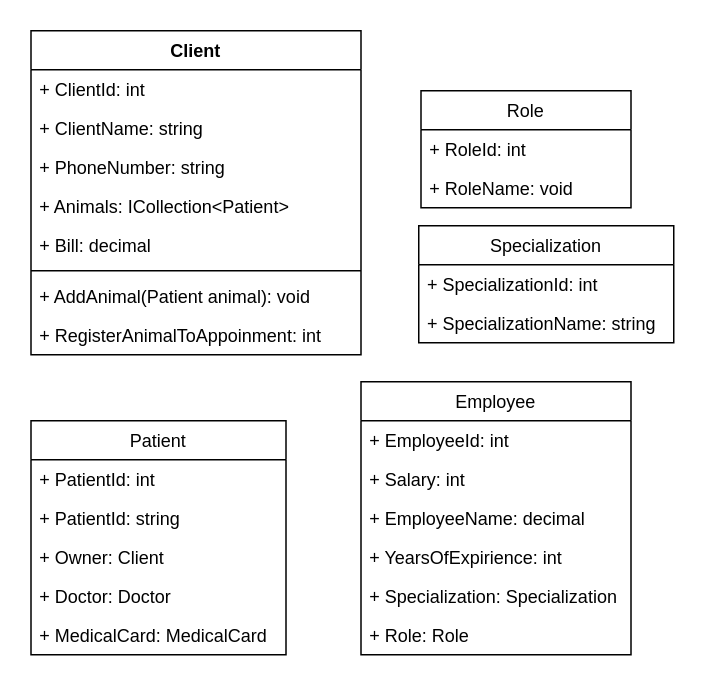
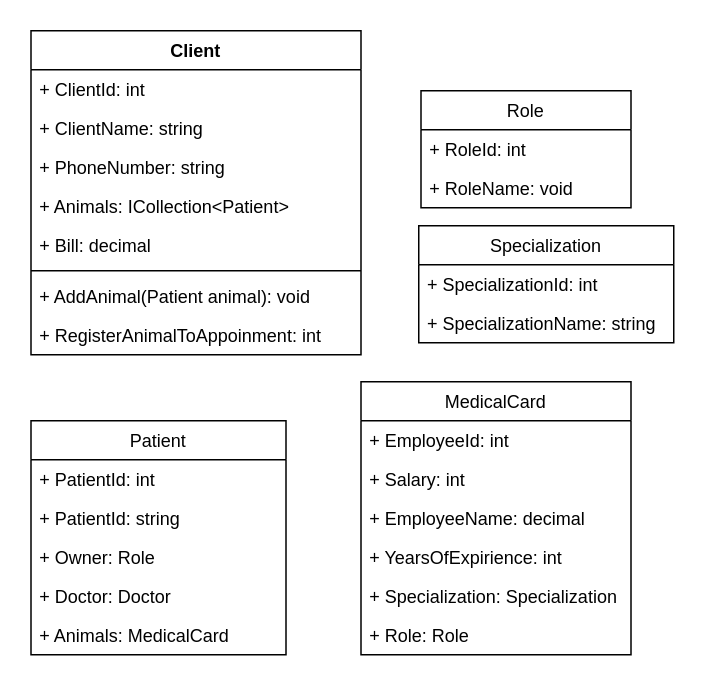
node "Employee": label "Employee" -> "MedicalCard"
node "+ Owner: Client": label "+ Owner: Client" -> "+ Owner: Role"
node "+ MedicalCard: MedicalCard": label "+ MedicalCard: MedicalCard" -> "+ Animals: MedicalCard"
